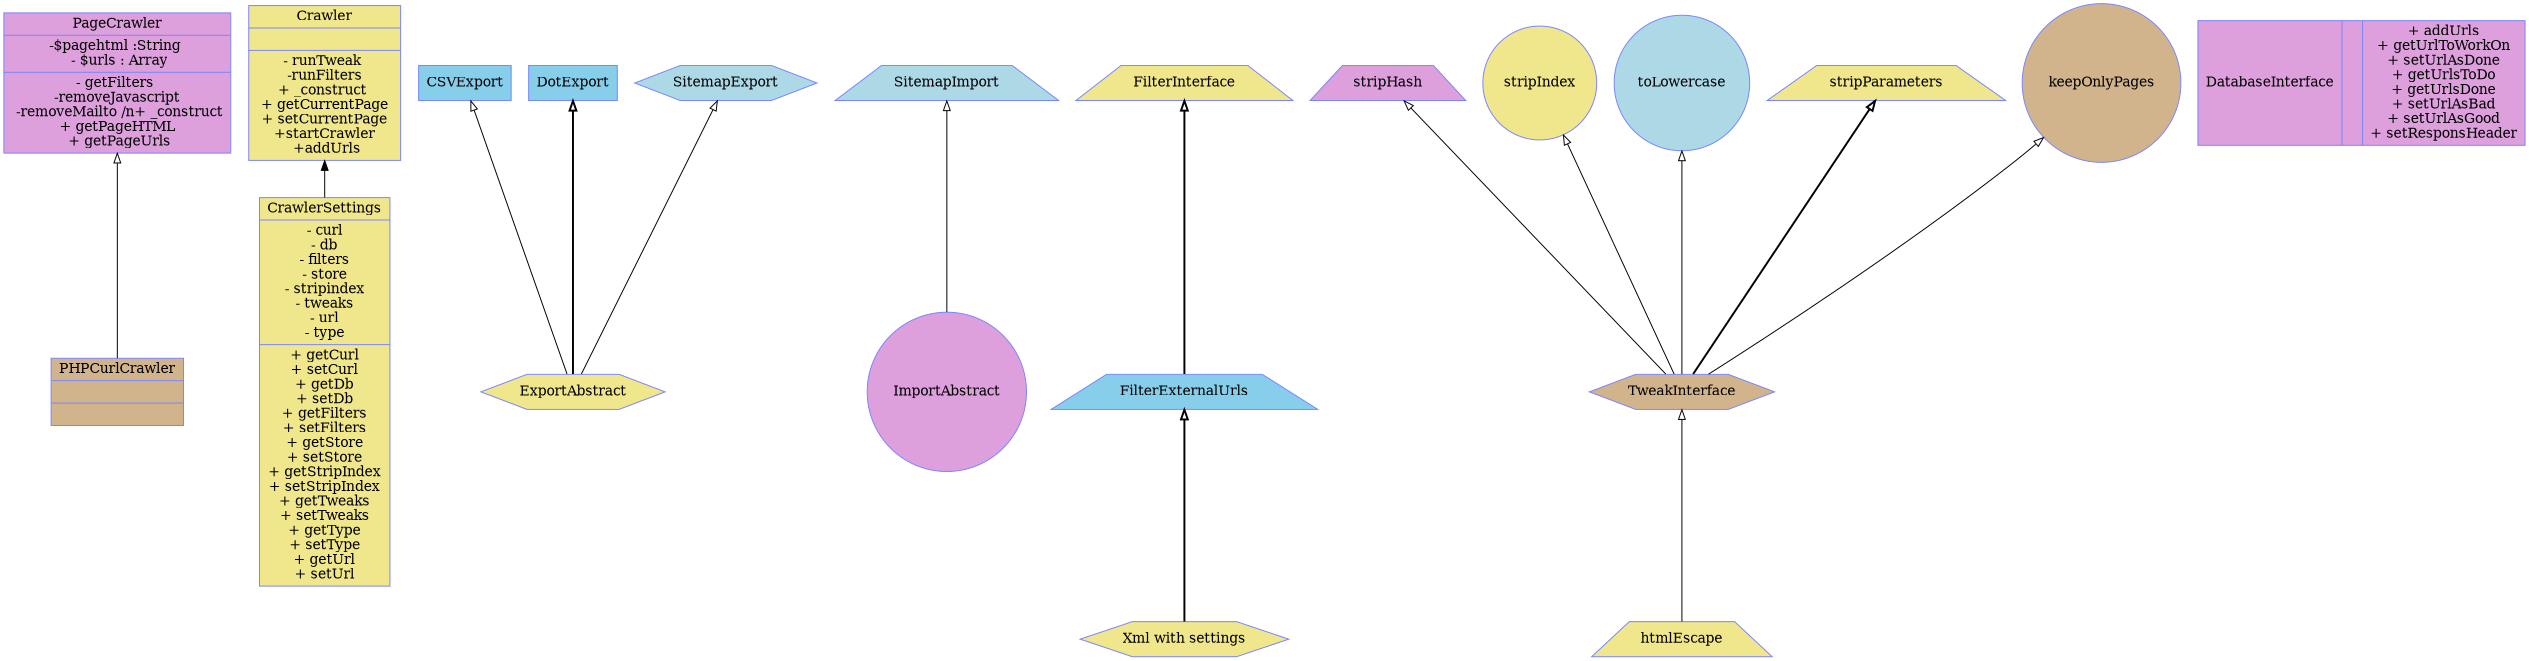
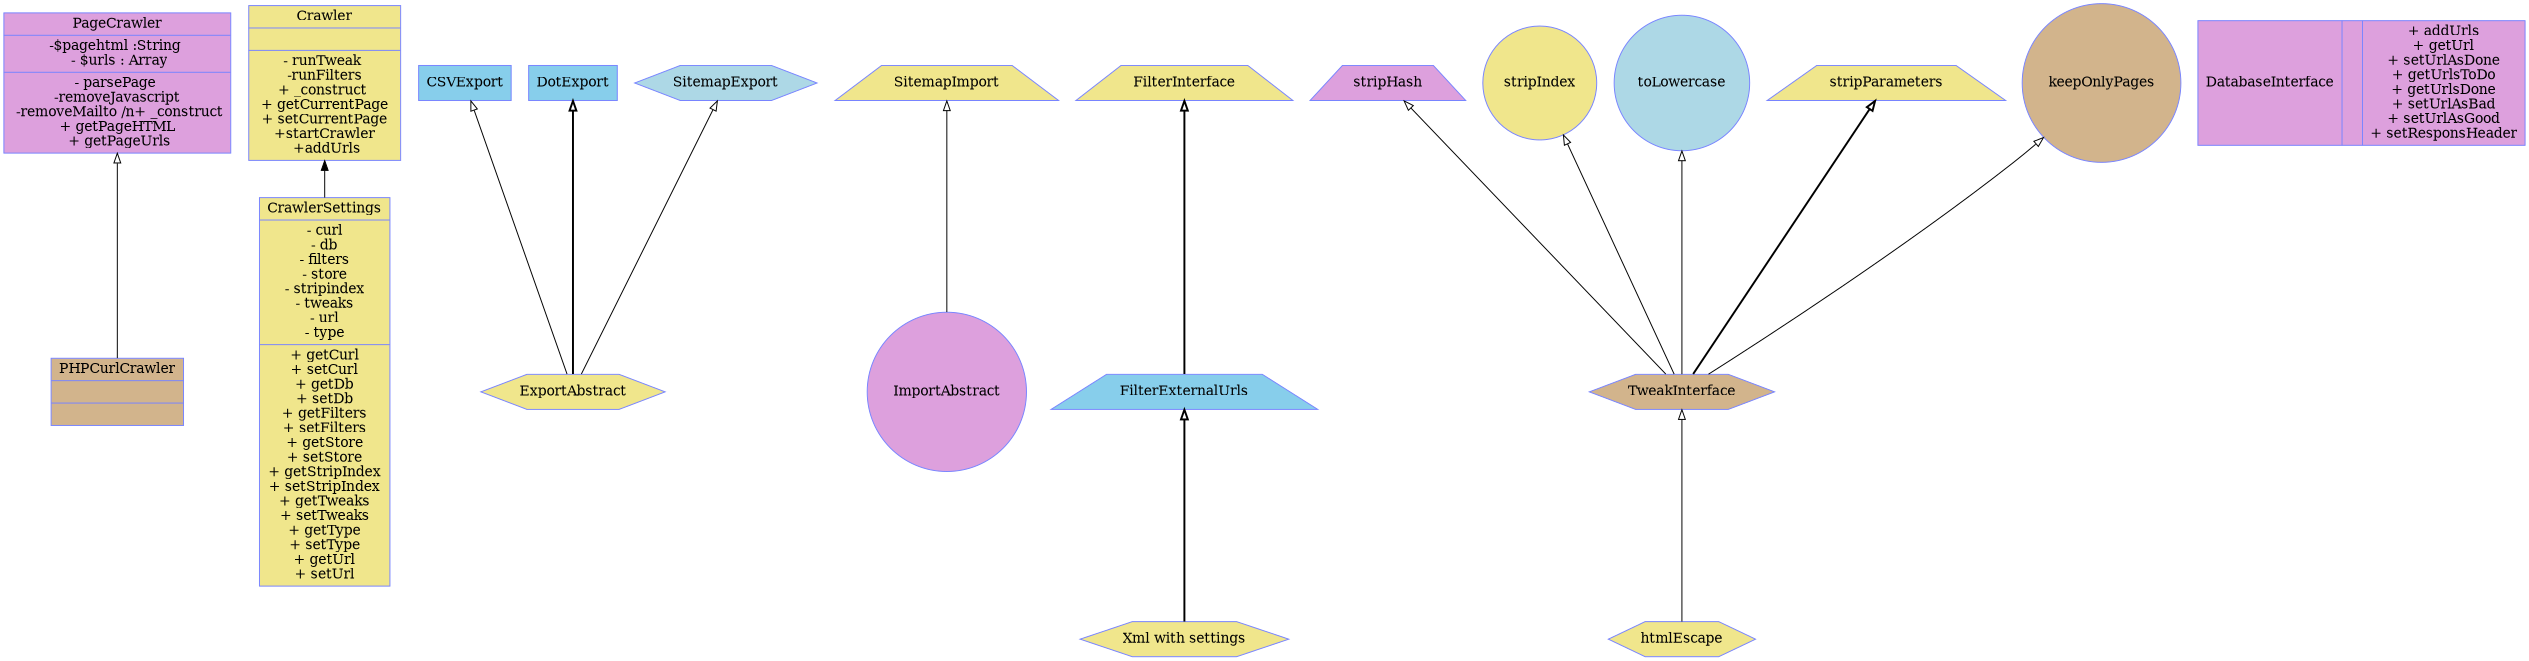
node "DatabaseInterface": text "+ getUrlToWorkOn" -> "+ getUrl"
node "PageCrawler": text "- getFilters" -> "- parsePage"
node "SitemapImport": fillcolor lightblue -> khaki
node "htmlEscape": shape trapezium -> hexagon
